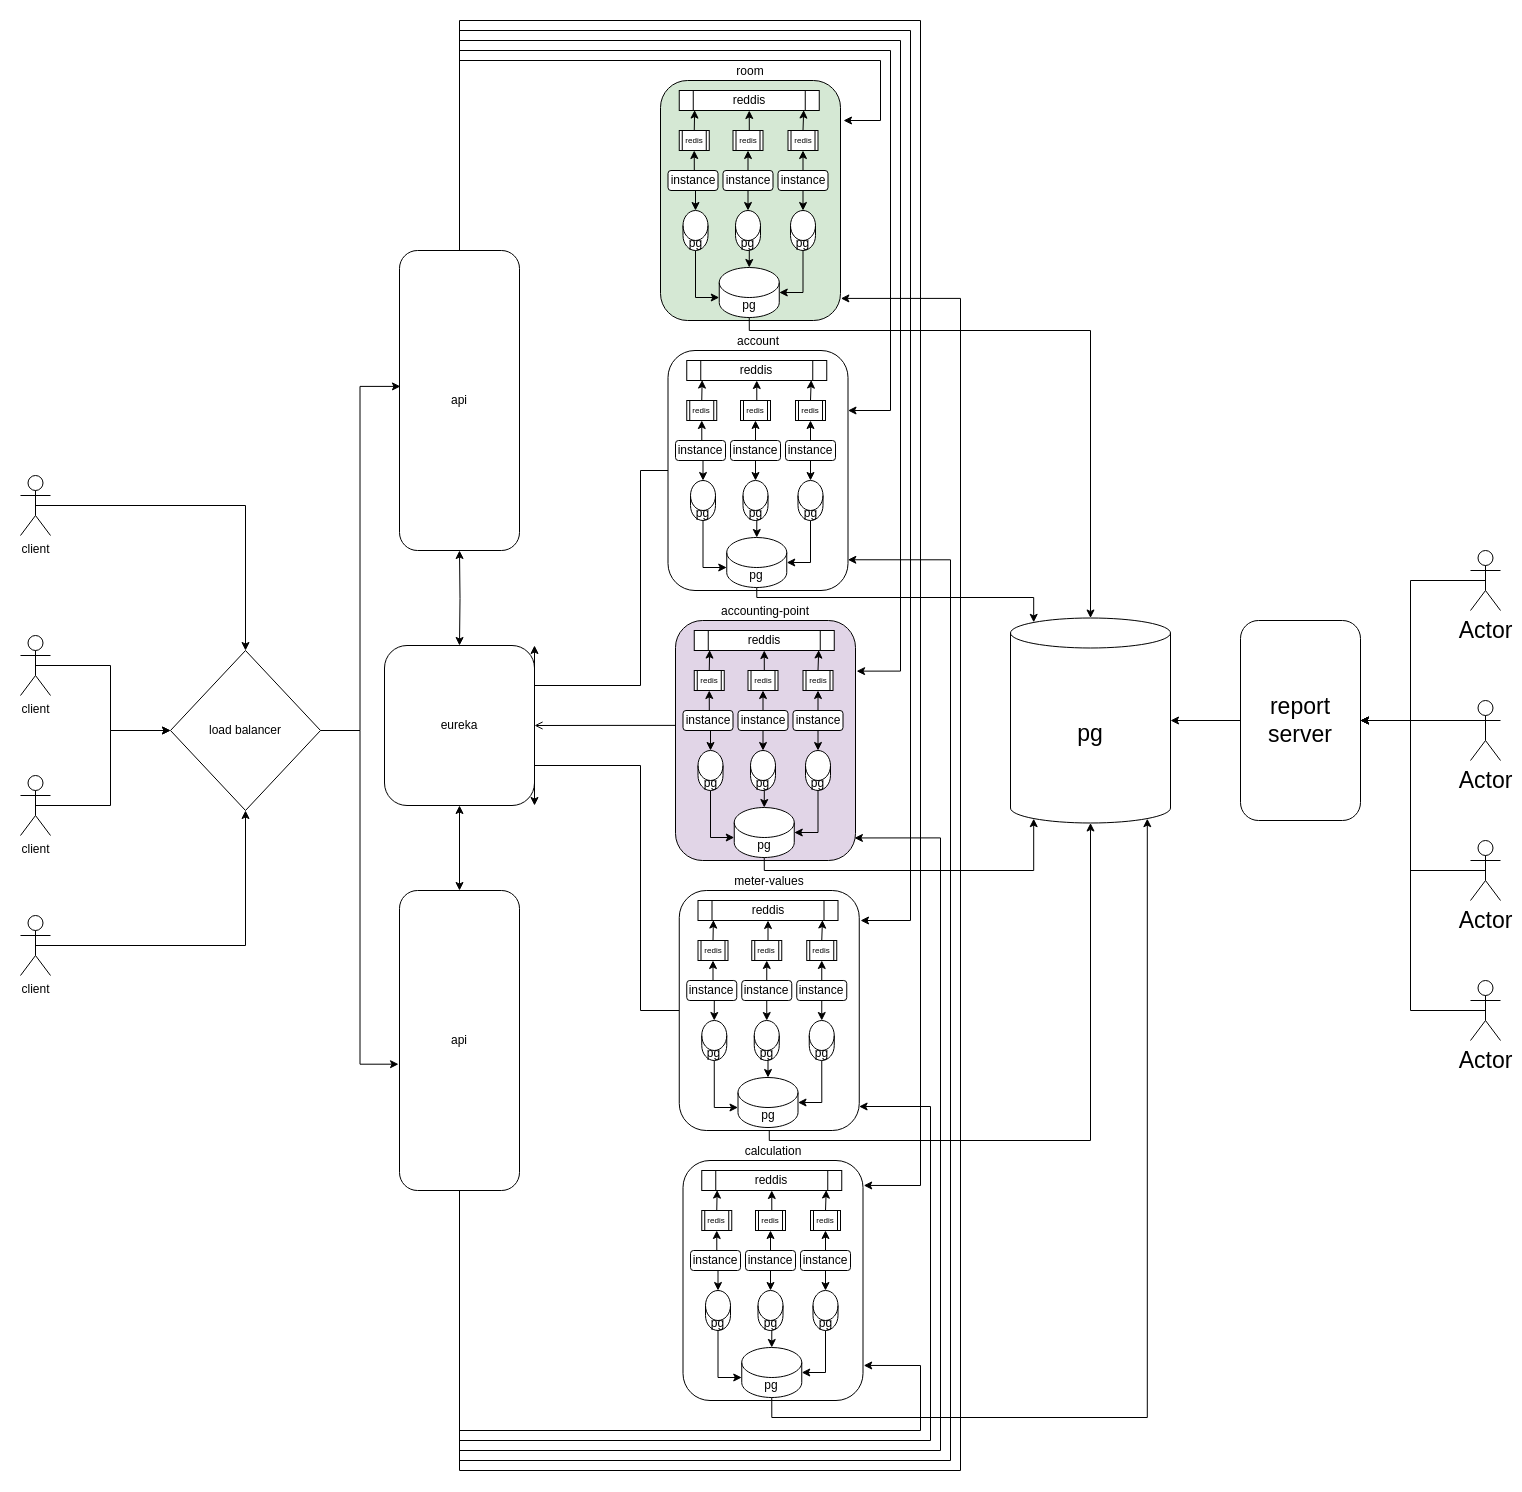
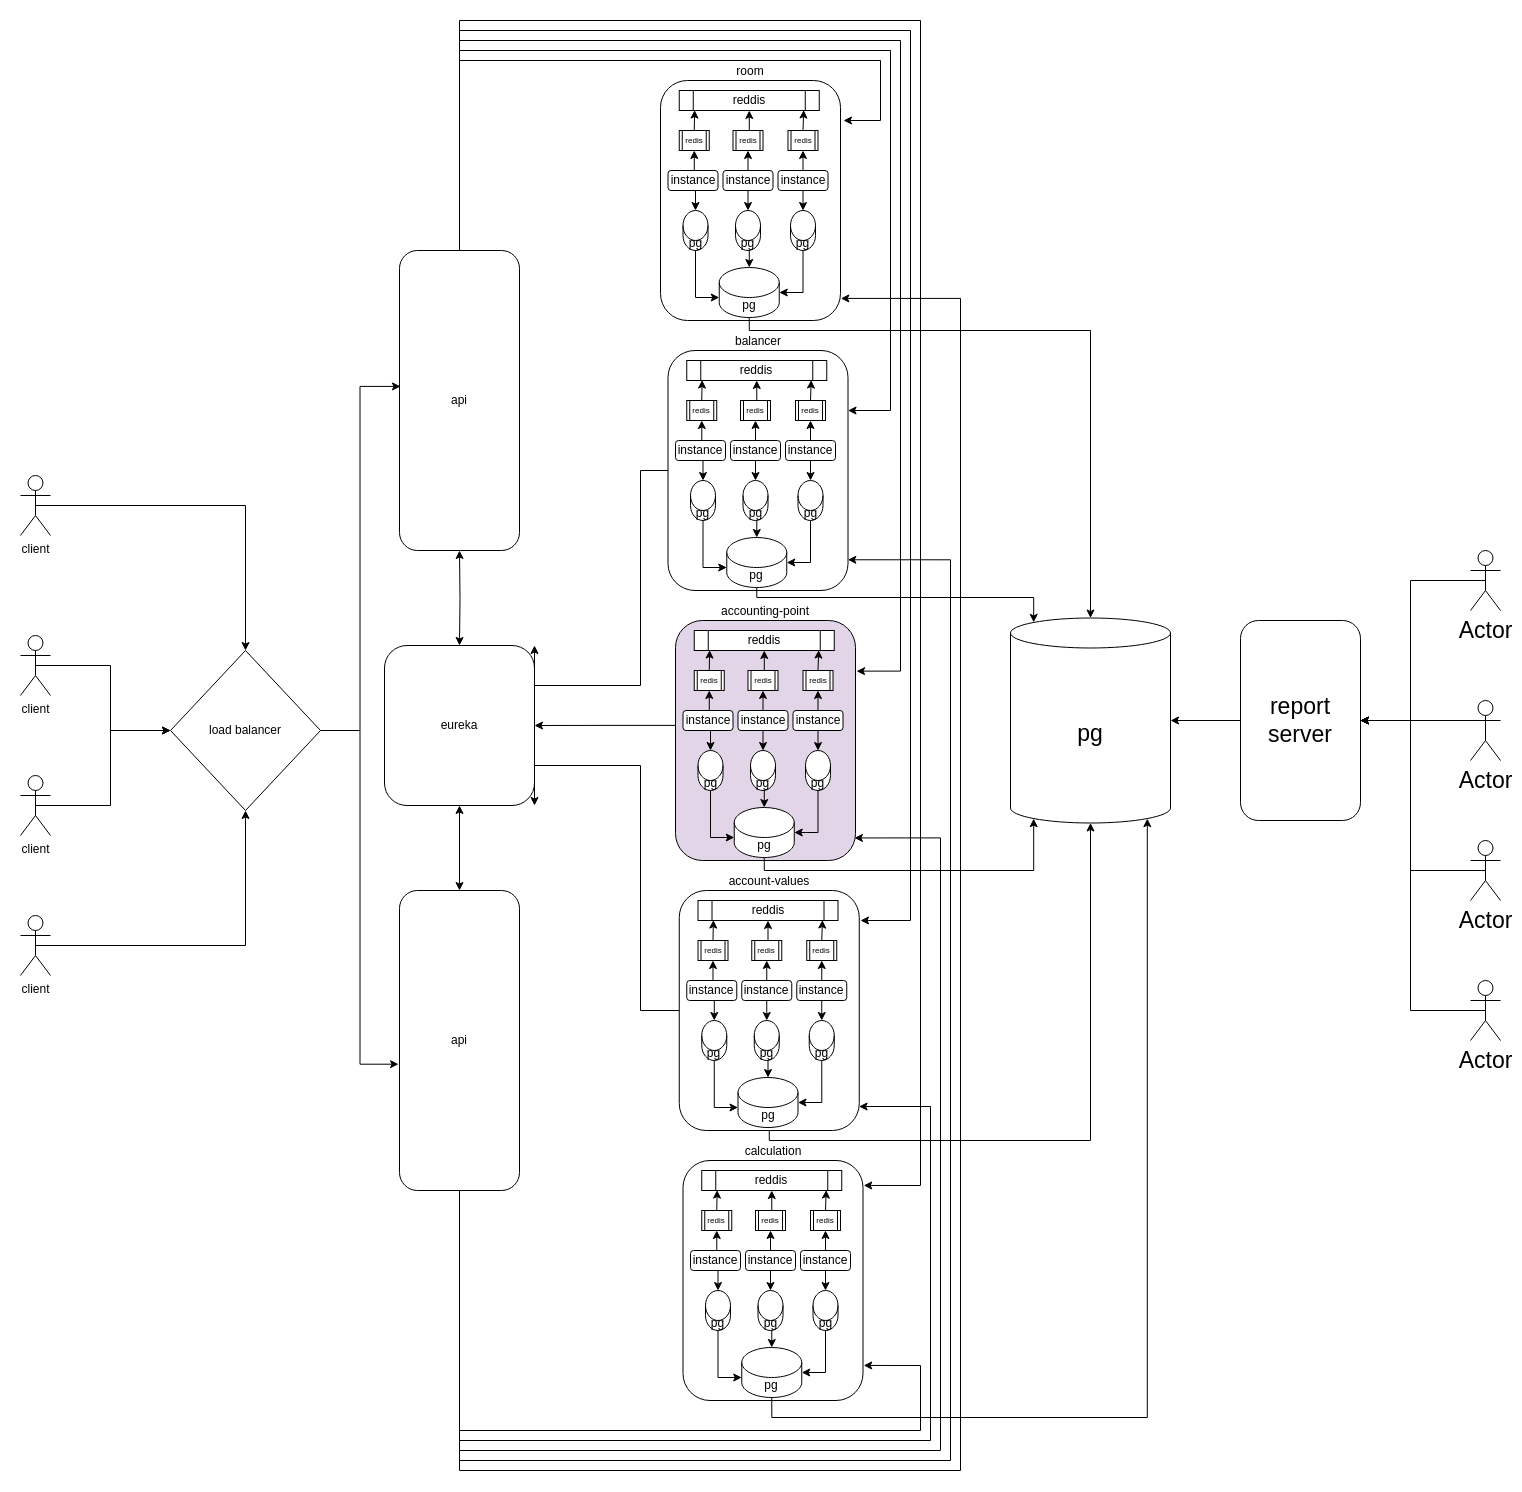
node "room": fillcolor #d5e8d4 -> #ffffff
node "account": label "account" -> "balancer"
edge "accounting-point" -> "eureka": arrowhead open -> classic
node "meter-values": label "meter-values" -> "account-values"
